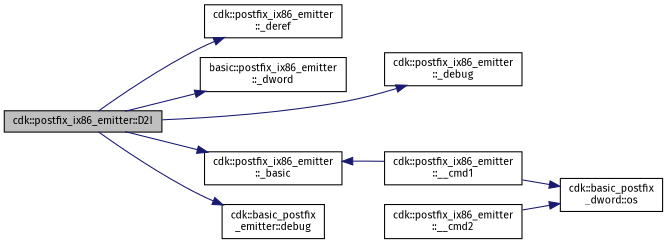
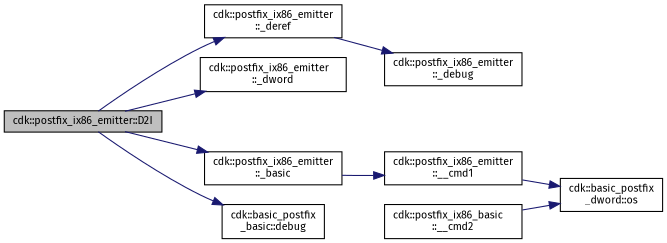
node "basic::postfix_ix86_emitter ::_dword": label "basic::postfix_ix86_emitter ::_dword" -> "cdk::postfix_ix86_emitter ::_dword"
edge "cdk::postfix_ix86_emitter::D2I" -> "cdk::postfix_ix86_emitter ::_debug": now "cdk::postfix_ix86_emitter ::_deref" -> "cdk::postfix_ix86_emitter ::_debug"
edge "cdk::postfix_ix86_emitter ::__cmd1" -> "cdk::postfix_ix86_emitter ::_basic": reversed
node "cdk::basic_postfix _emitter::debug": label "cdk::basic_postfix _emitter::debug" -> "cdk::basic_postfix _basic::debug"
node "cdk::postfix_ix86_emitter ::__cmd2": label "cdk::postfix_ix86_emitter ::__cmd2" -> "cdk::postfix_ix86_basic ::__cmd2"
